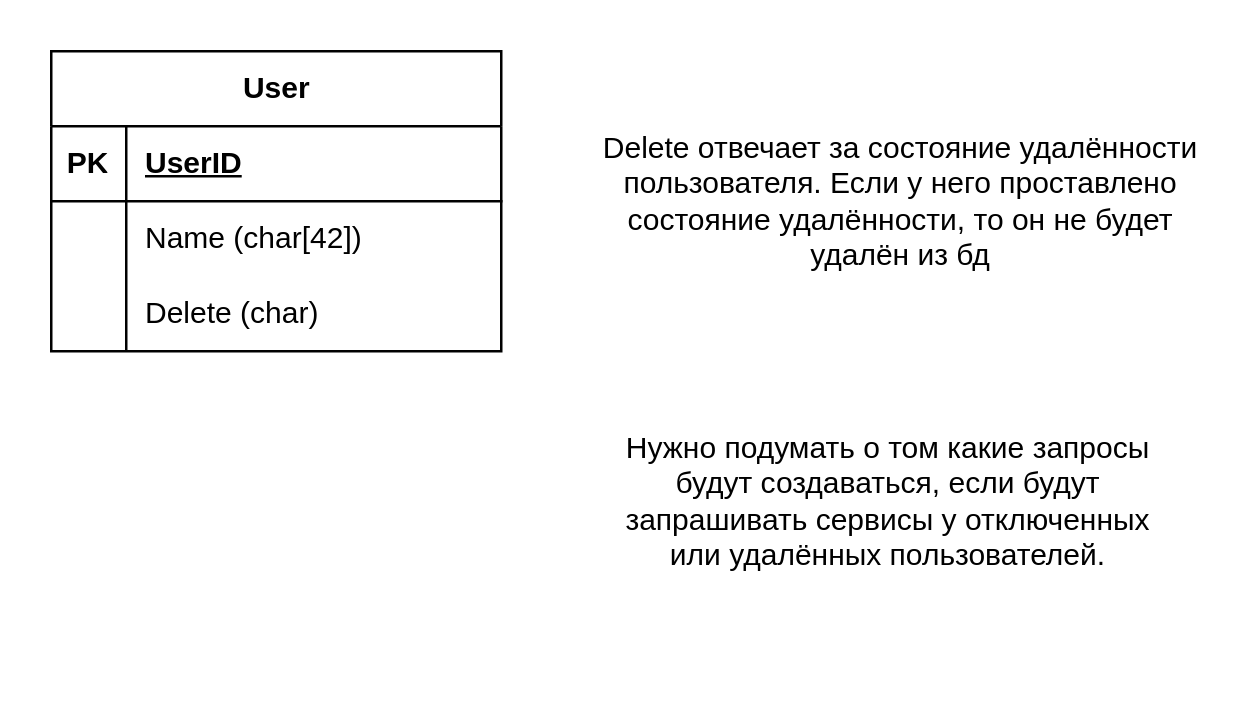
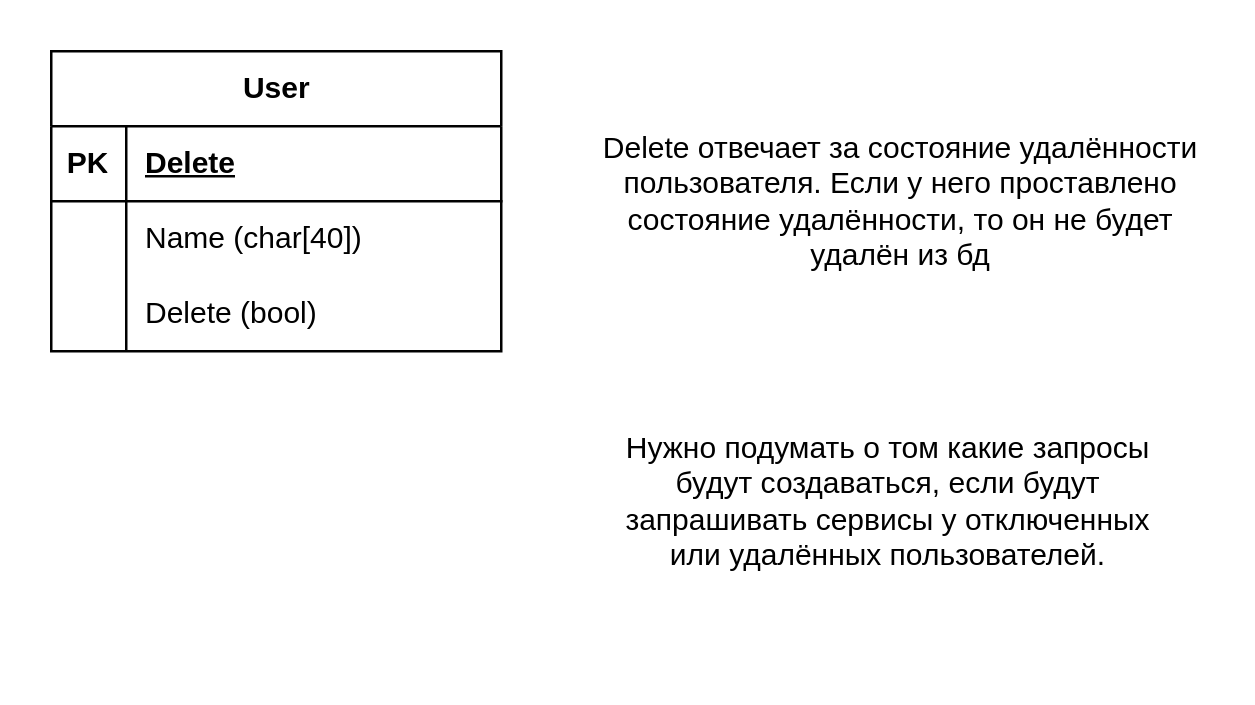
node "UserID": label "UserID" -> "Delete"
node "Name (char[42])": label "Name (char[42])" -> "Name (char[40])"
node "Delete (char)": label "Delete (char)" -> "Delete (bool)"
